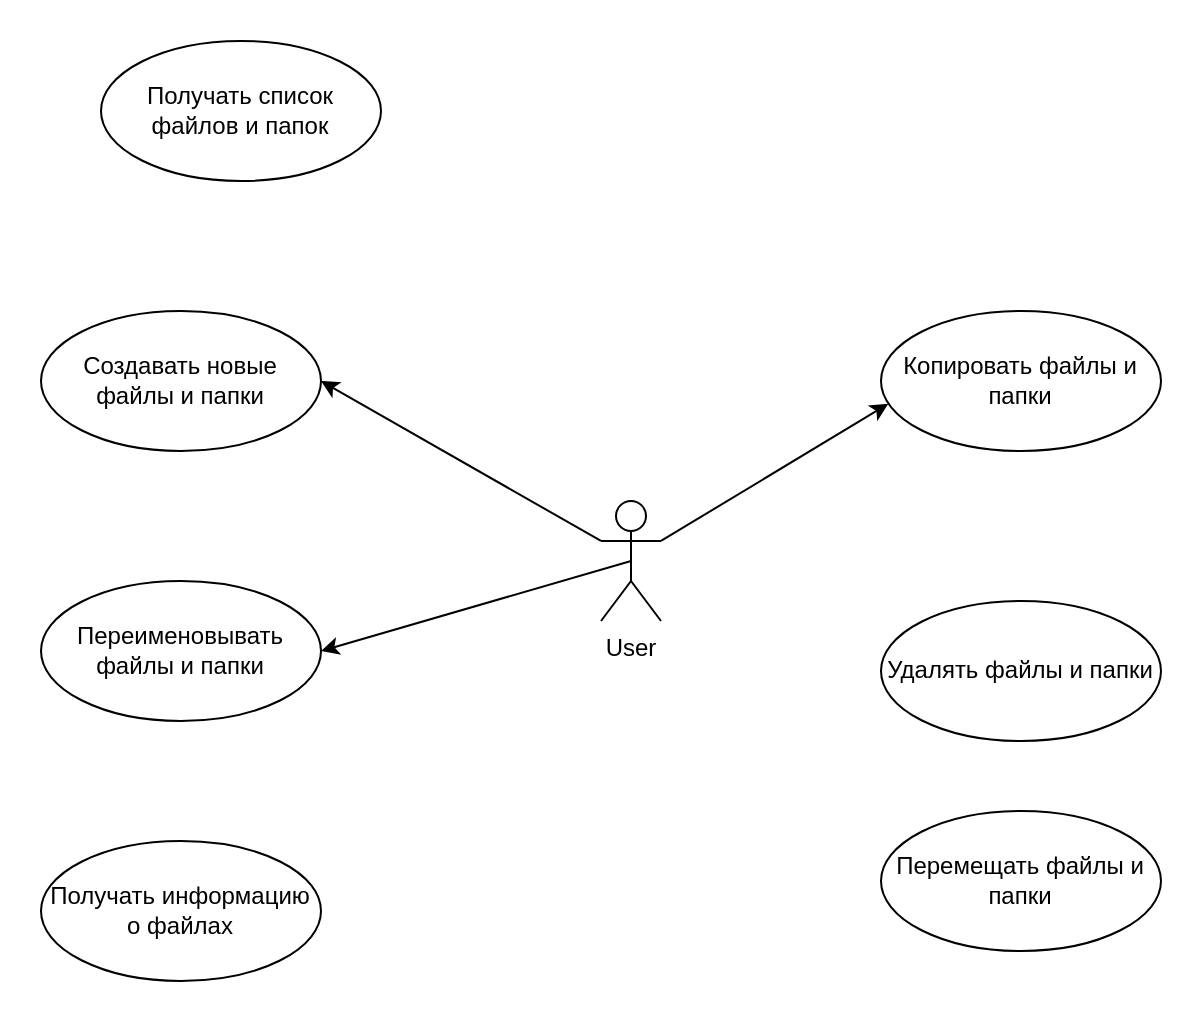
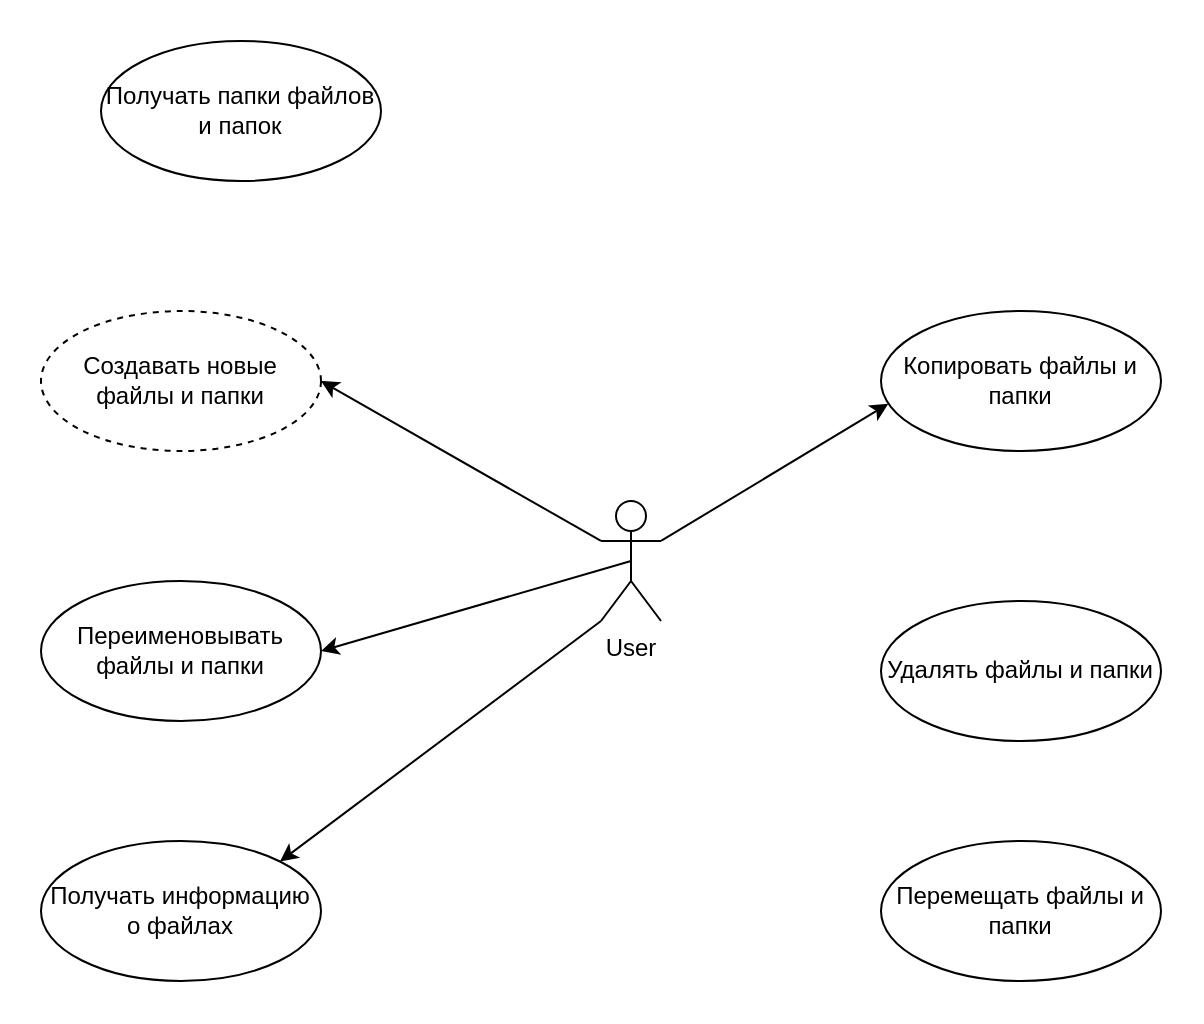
node "Получать список файлов и папок": label "Получать список файлов и папок" -> "Получать папки файлов и папок"
node "Создавать новые файлы и папки": style solid -> dashed
edge "User" -> "Получать информацию о файлах": added
node "Перемещать файлы и папки": moved (1021, 881) -> (1021, 911)
